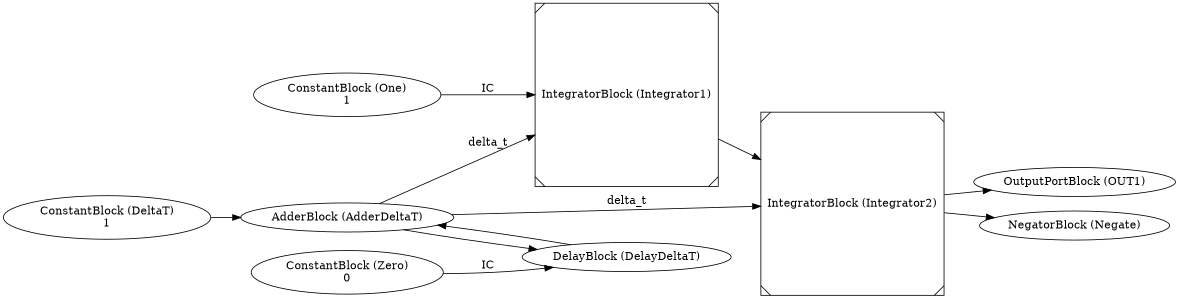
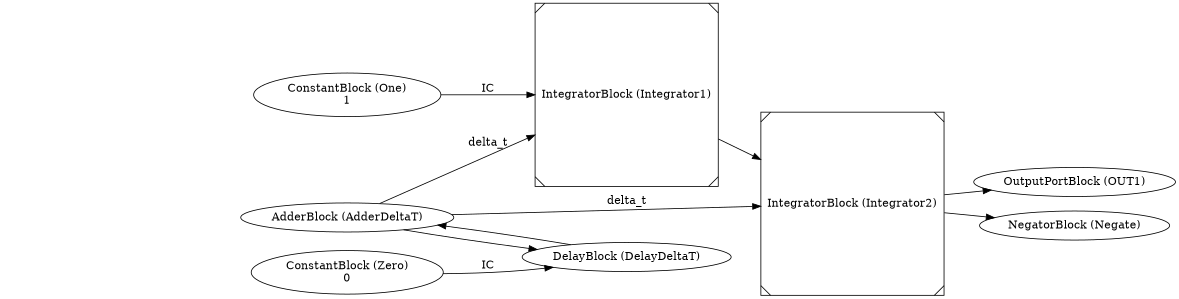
node "ConstantBlock (DeltaT) 1": removed
